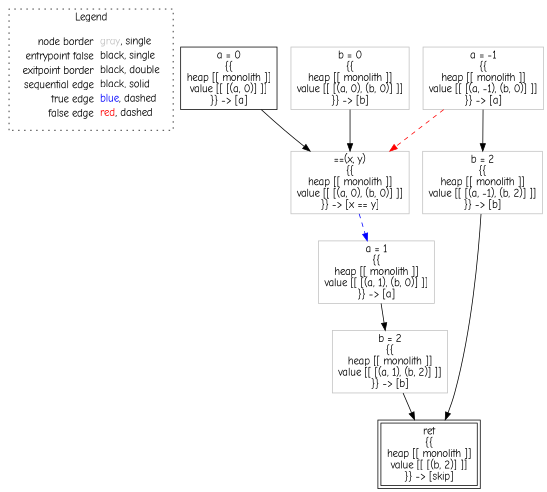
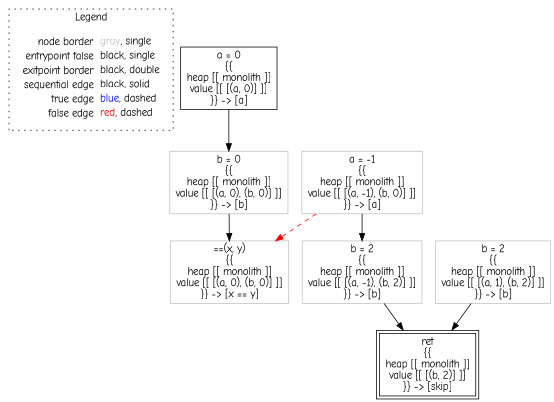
edge "a = 0" -> "==(x, y)": now "a = 0" -> "b = 0"
node "a = 1": removed
